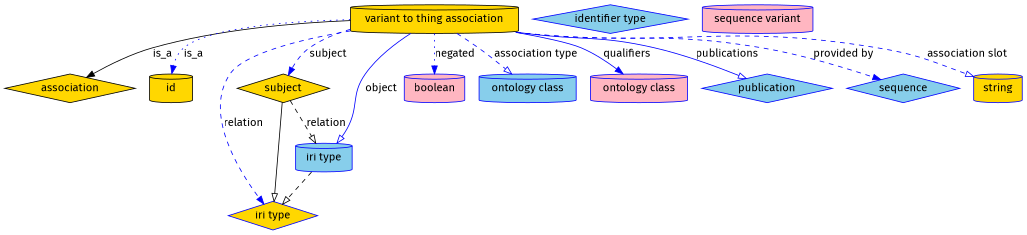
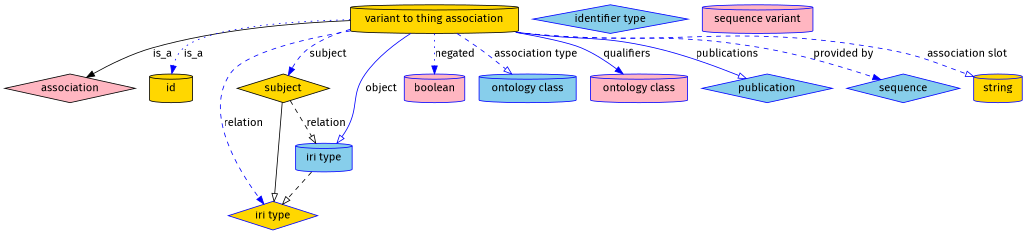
node "association": fillcolor gold -> lightpink
